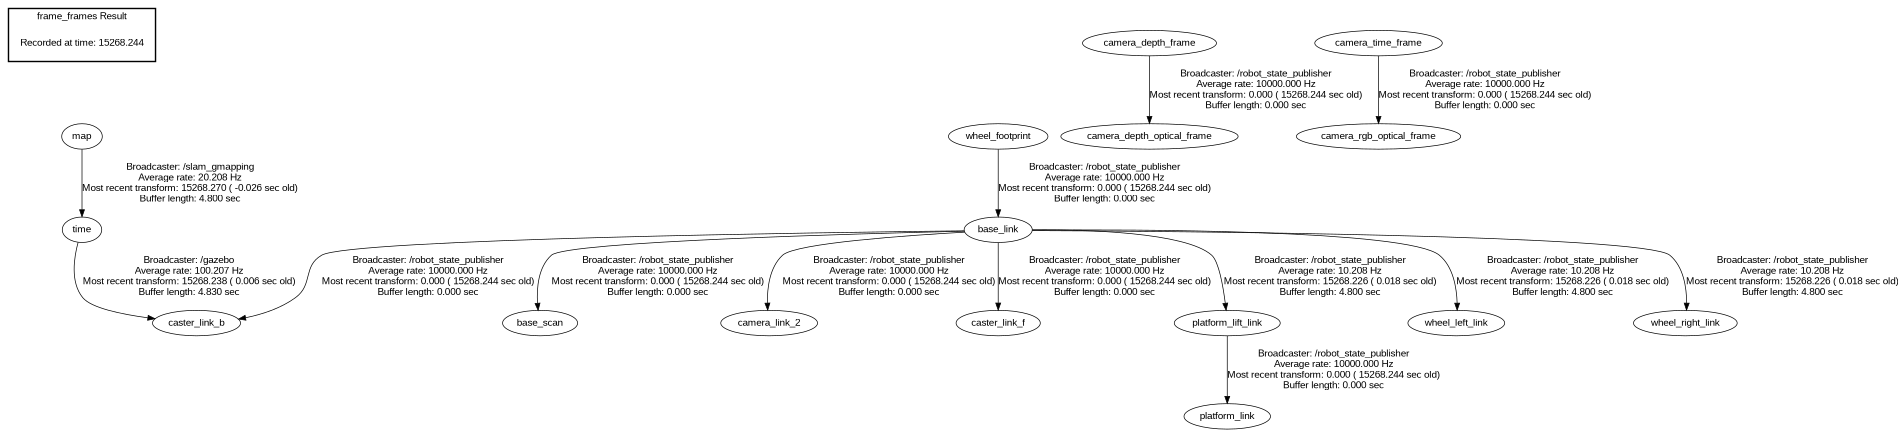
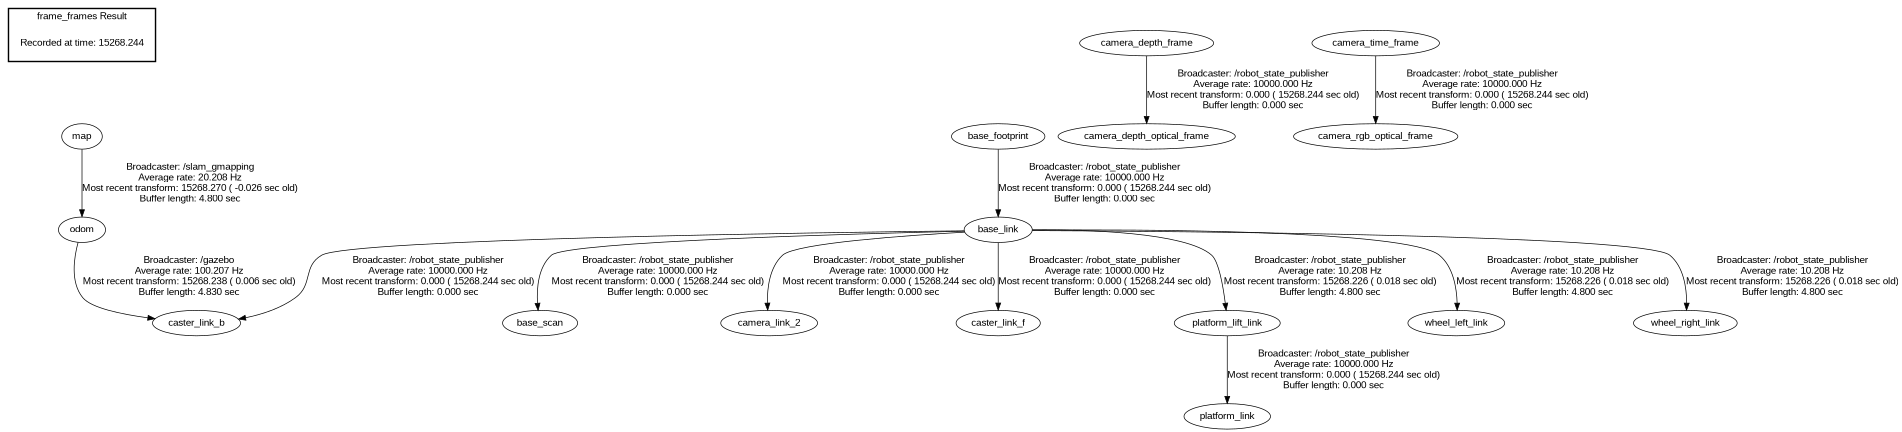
node "wheel_footprint": label "wheel_footprint" -> "base_footprint"
node "time": label "time" -> "odom"
